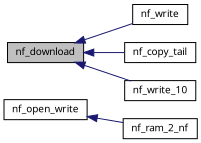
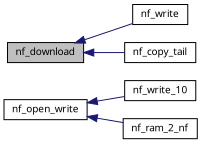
edge "nf_write_10" -> "nf_download": now "nf_write_10" -> "nf_open_write"
